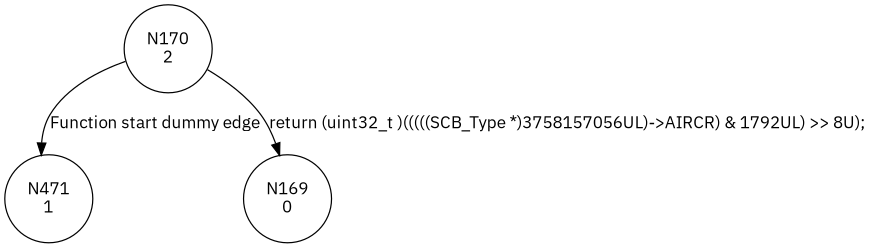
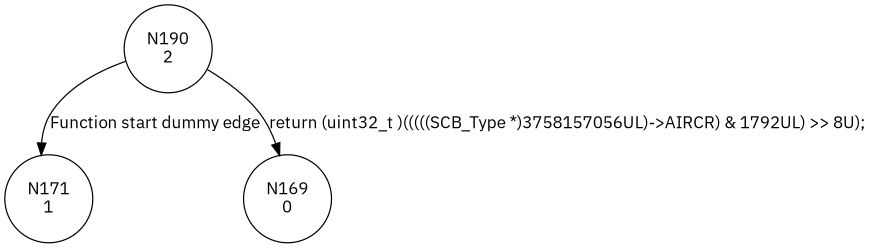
node "N170 2": label "N170 2" -> "N190 2"
node "N471 1": label "N471 1" -> "N171 1"
